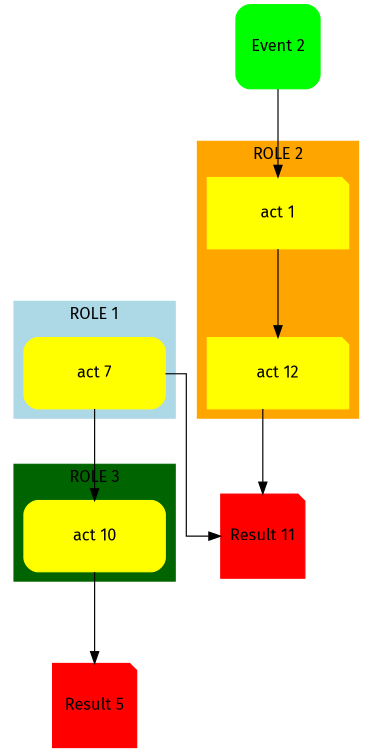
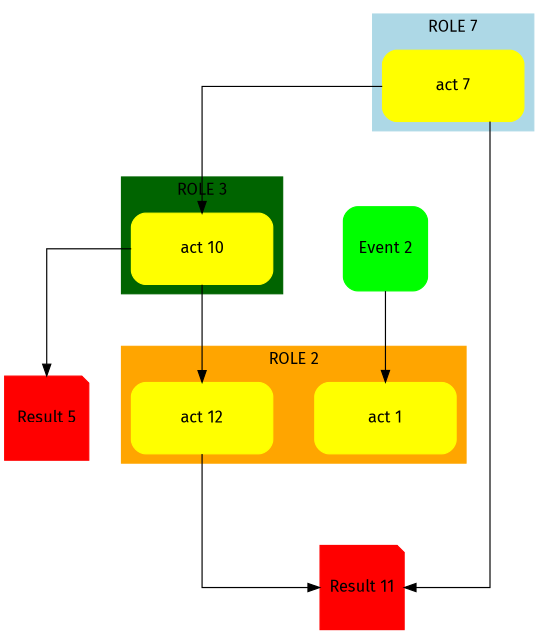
node "act 1": shape note -> box
edge "act 1" -> "act 12": now "act 10" -> "act 12"
cluster "ROLE 1": label "ROLE 1" -> "ROLE 7"
node "act 12": shape note -> box
